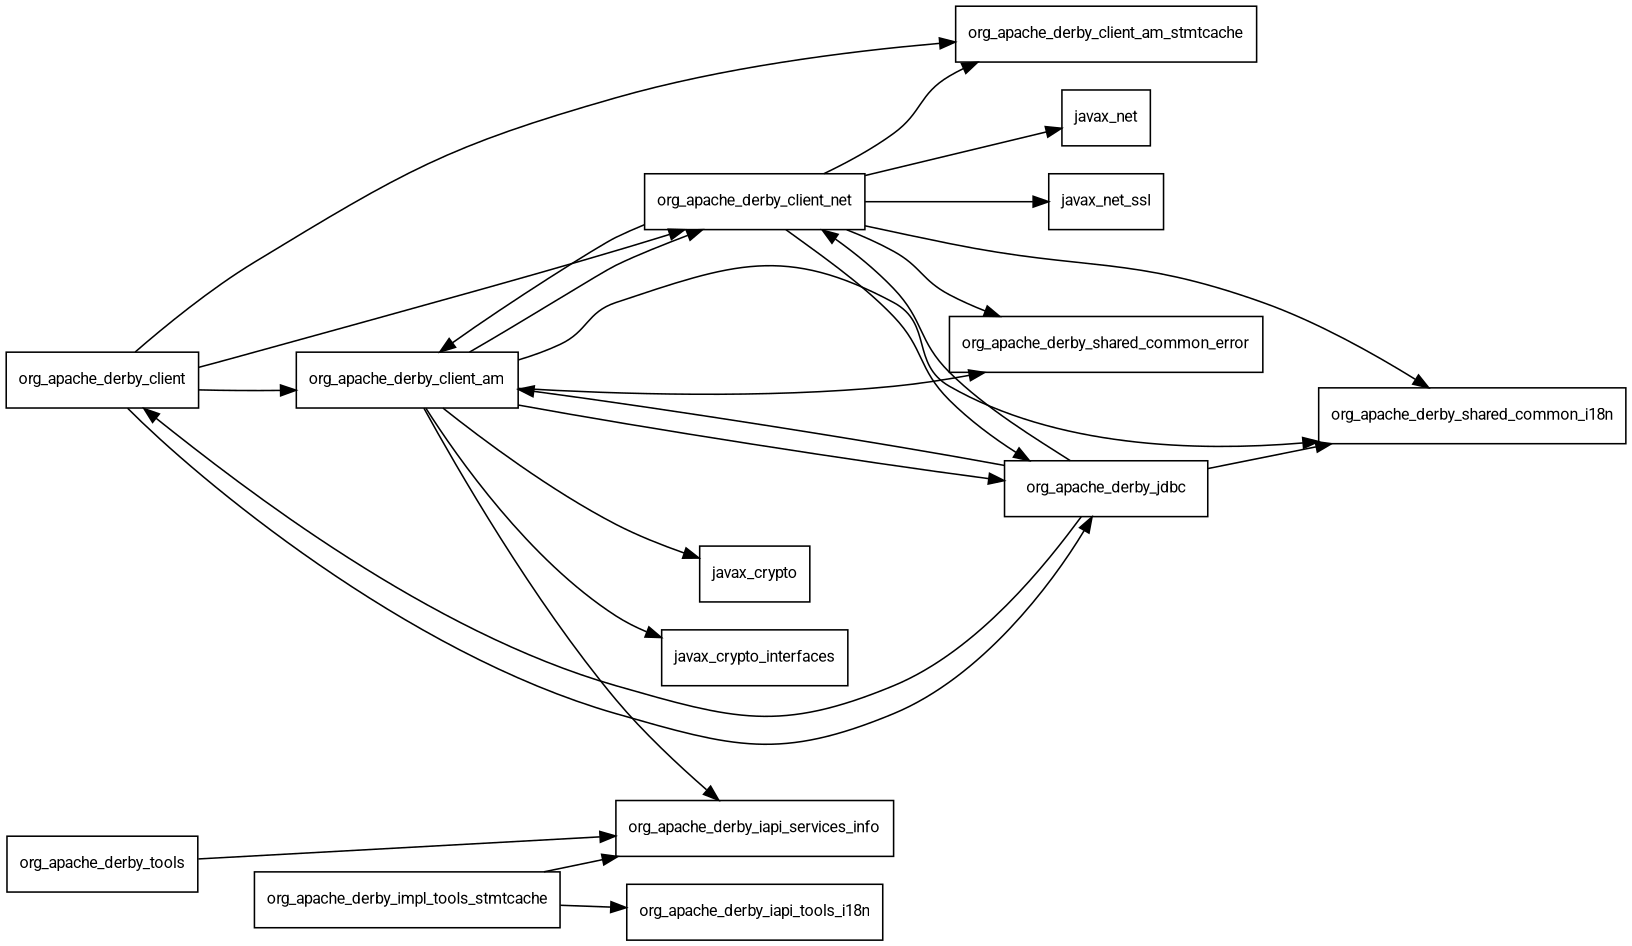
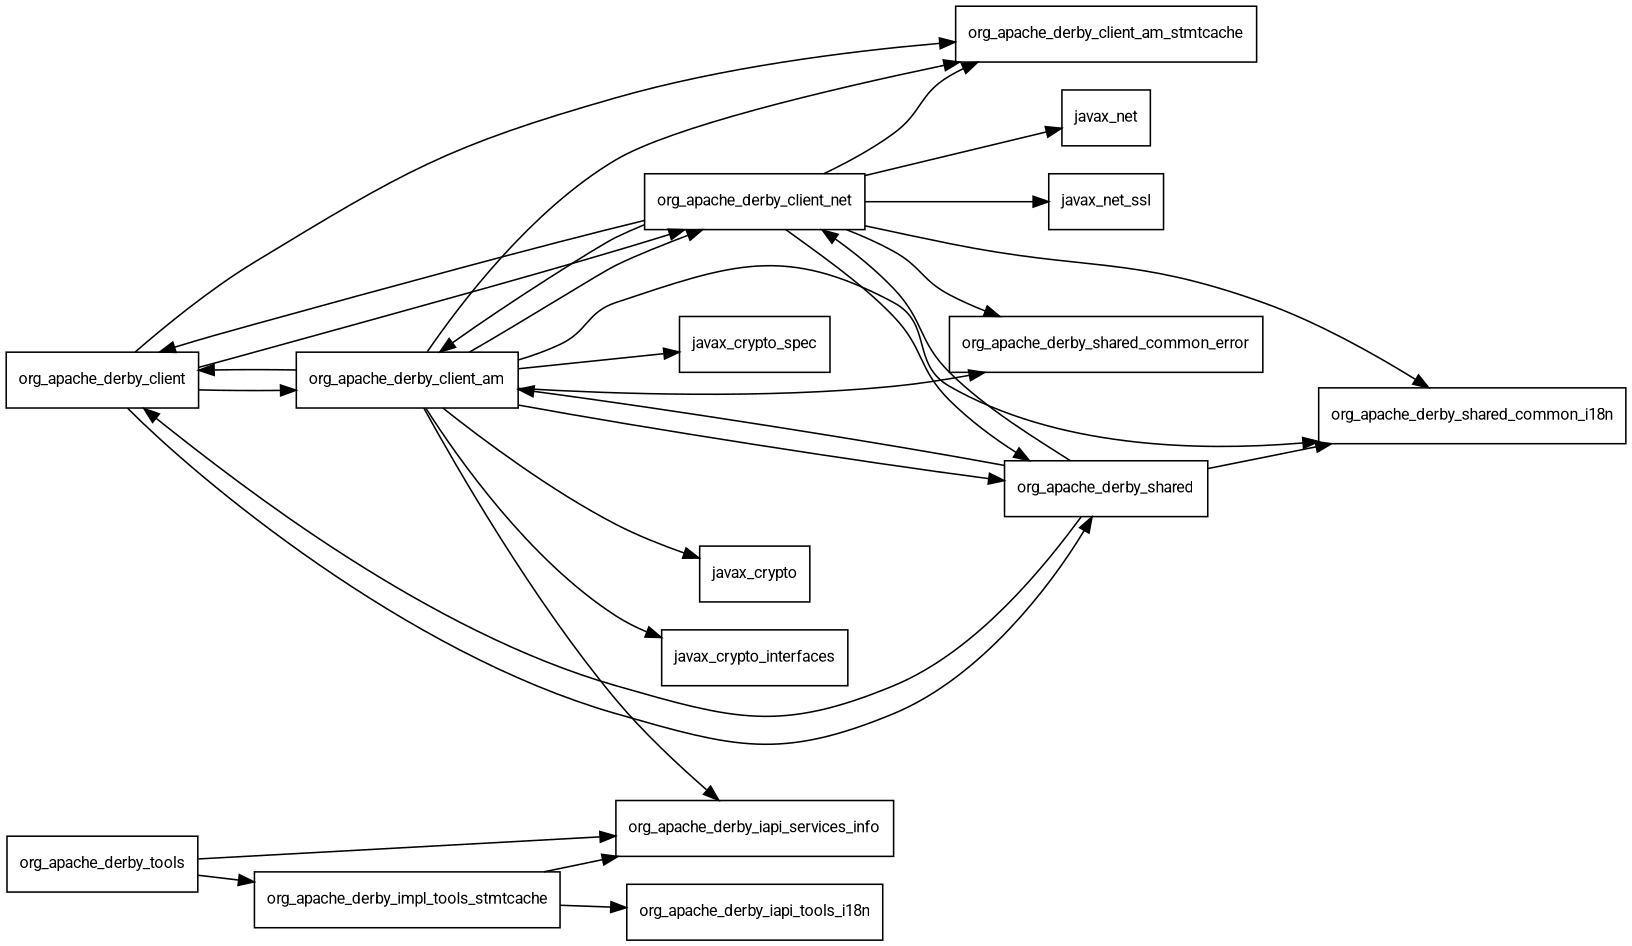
edge "org_apache_derby_client_am" -> "org_apache_derby_client_am_stmtcache": added
edge "org_apache_derby_client_net" -> "org_apache_derby_client": added
node "javax_crypto_spec": added
edge "org_apache_derby_client_am" -> "org_apache_derby_client": added
node "org_apache_derby_jdbc": label "org_apache_derby_jdbc" -> "org_apache_derby_shared"
edge "org_apache_derby_tools" -> "org_apache_derby_impl_tools_stmtcache": added
